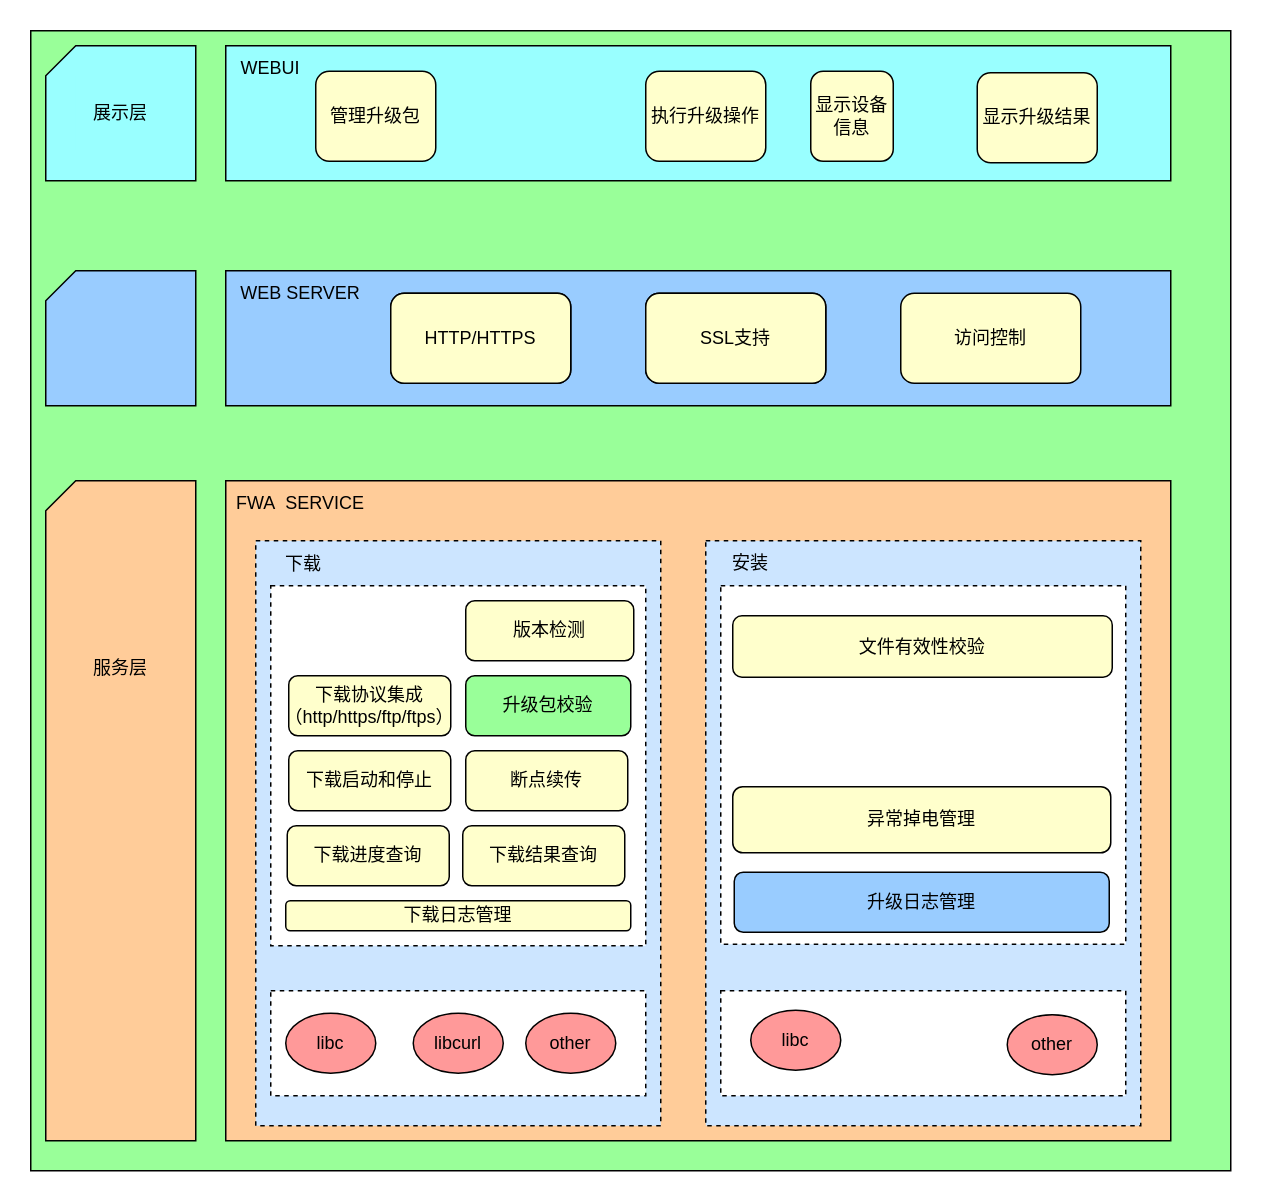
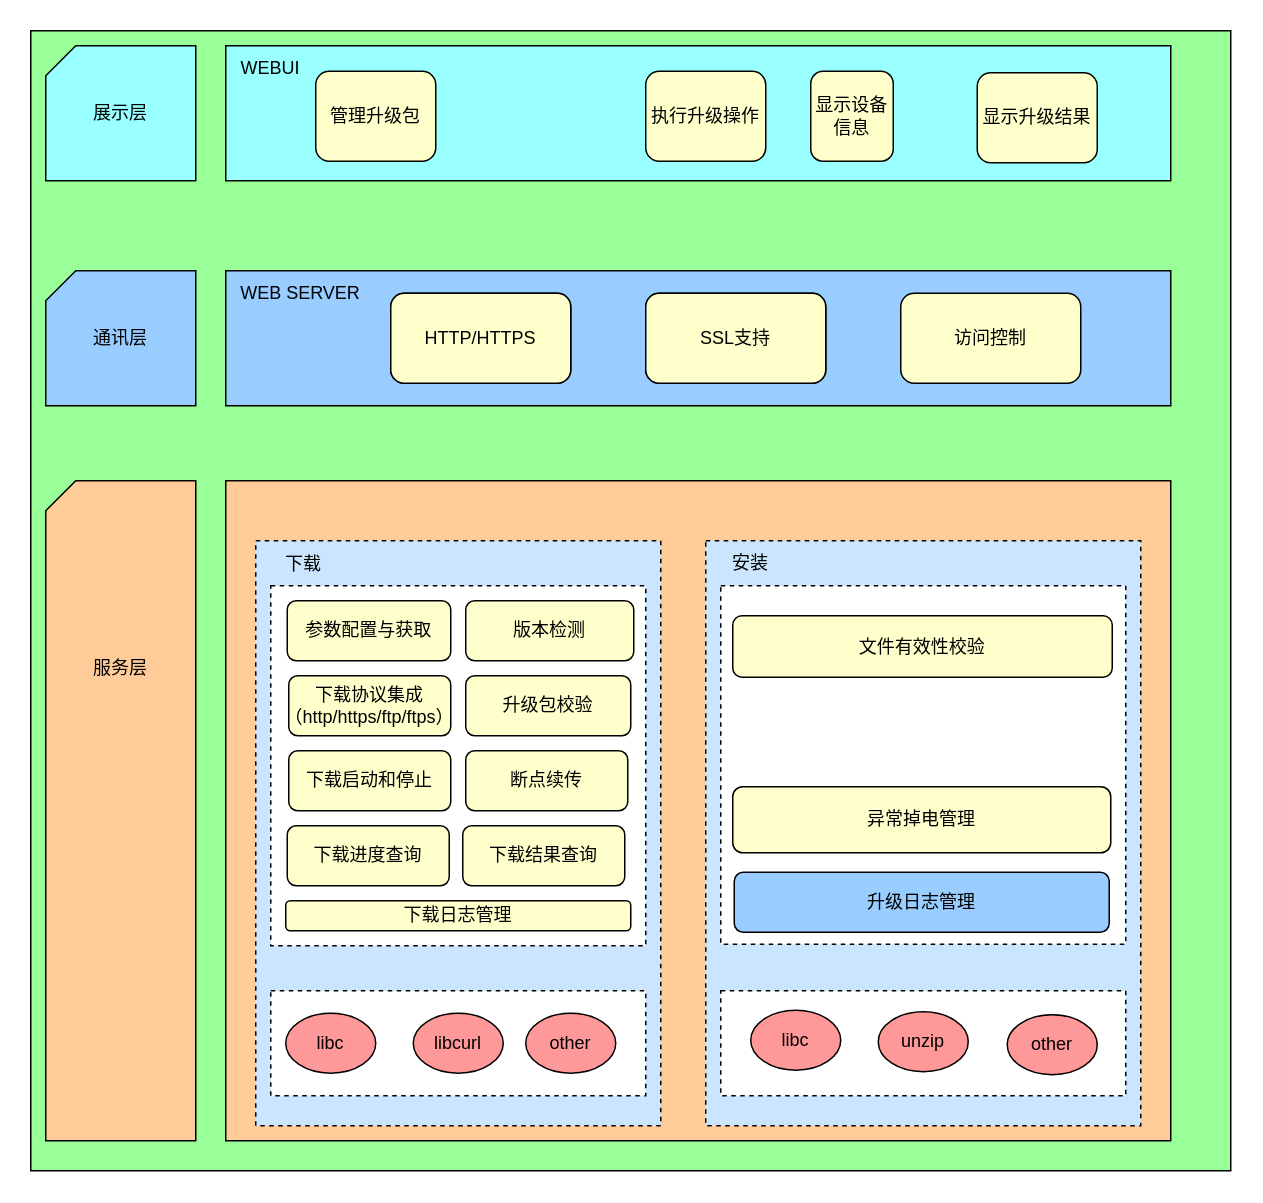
node "通讯层": added
node "FWA SERVICE": removed
node "参数配置与获取": added
node "升级包校验": fillcolor #99ff99 -> #ffffcc
node "unzip": added
